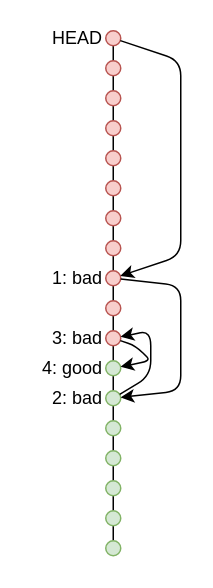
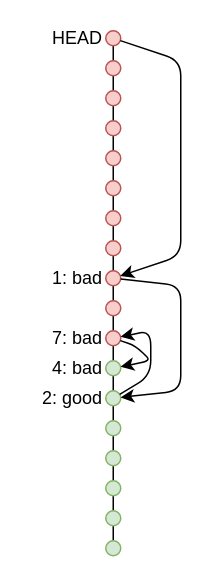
node "3: bad": label "3: bad" -> "7: bad"
node "4: good": label "4: good" -> "4: bad"
node "2: bad": label "2: bad" -> "2: good"
